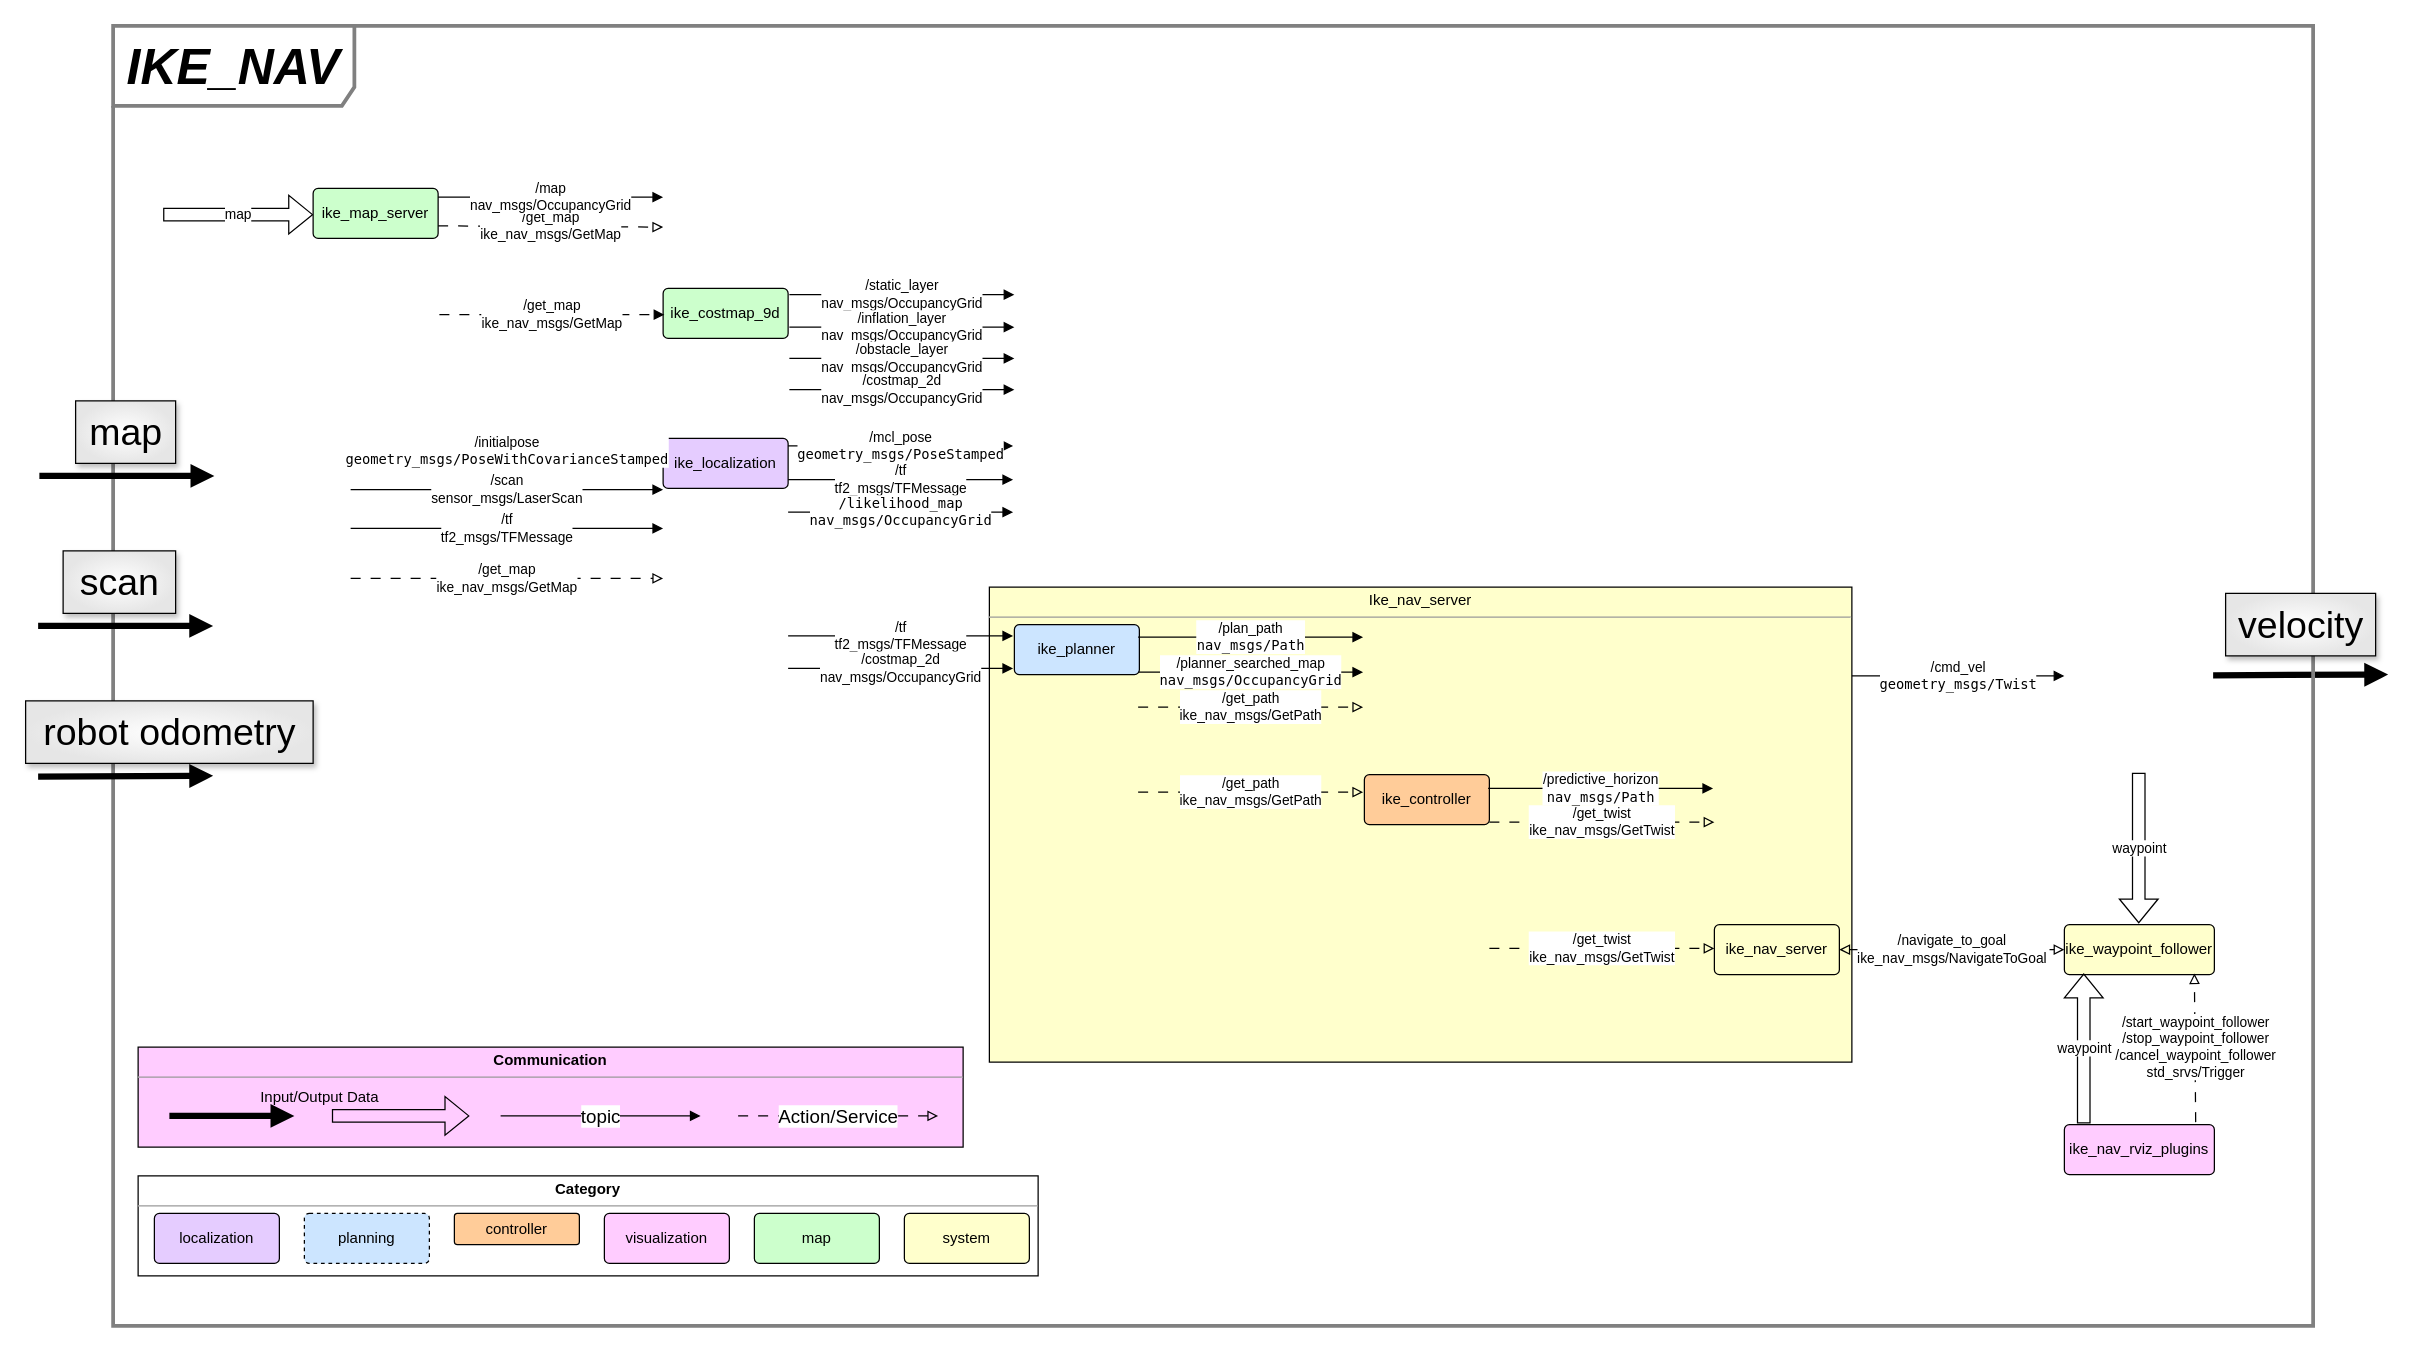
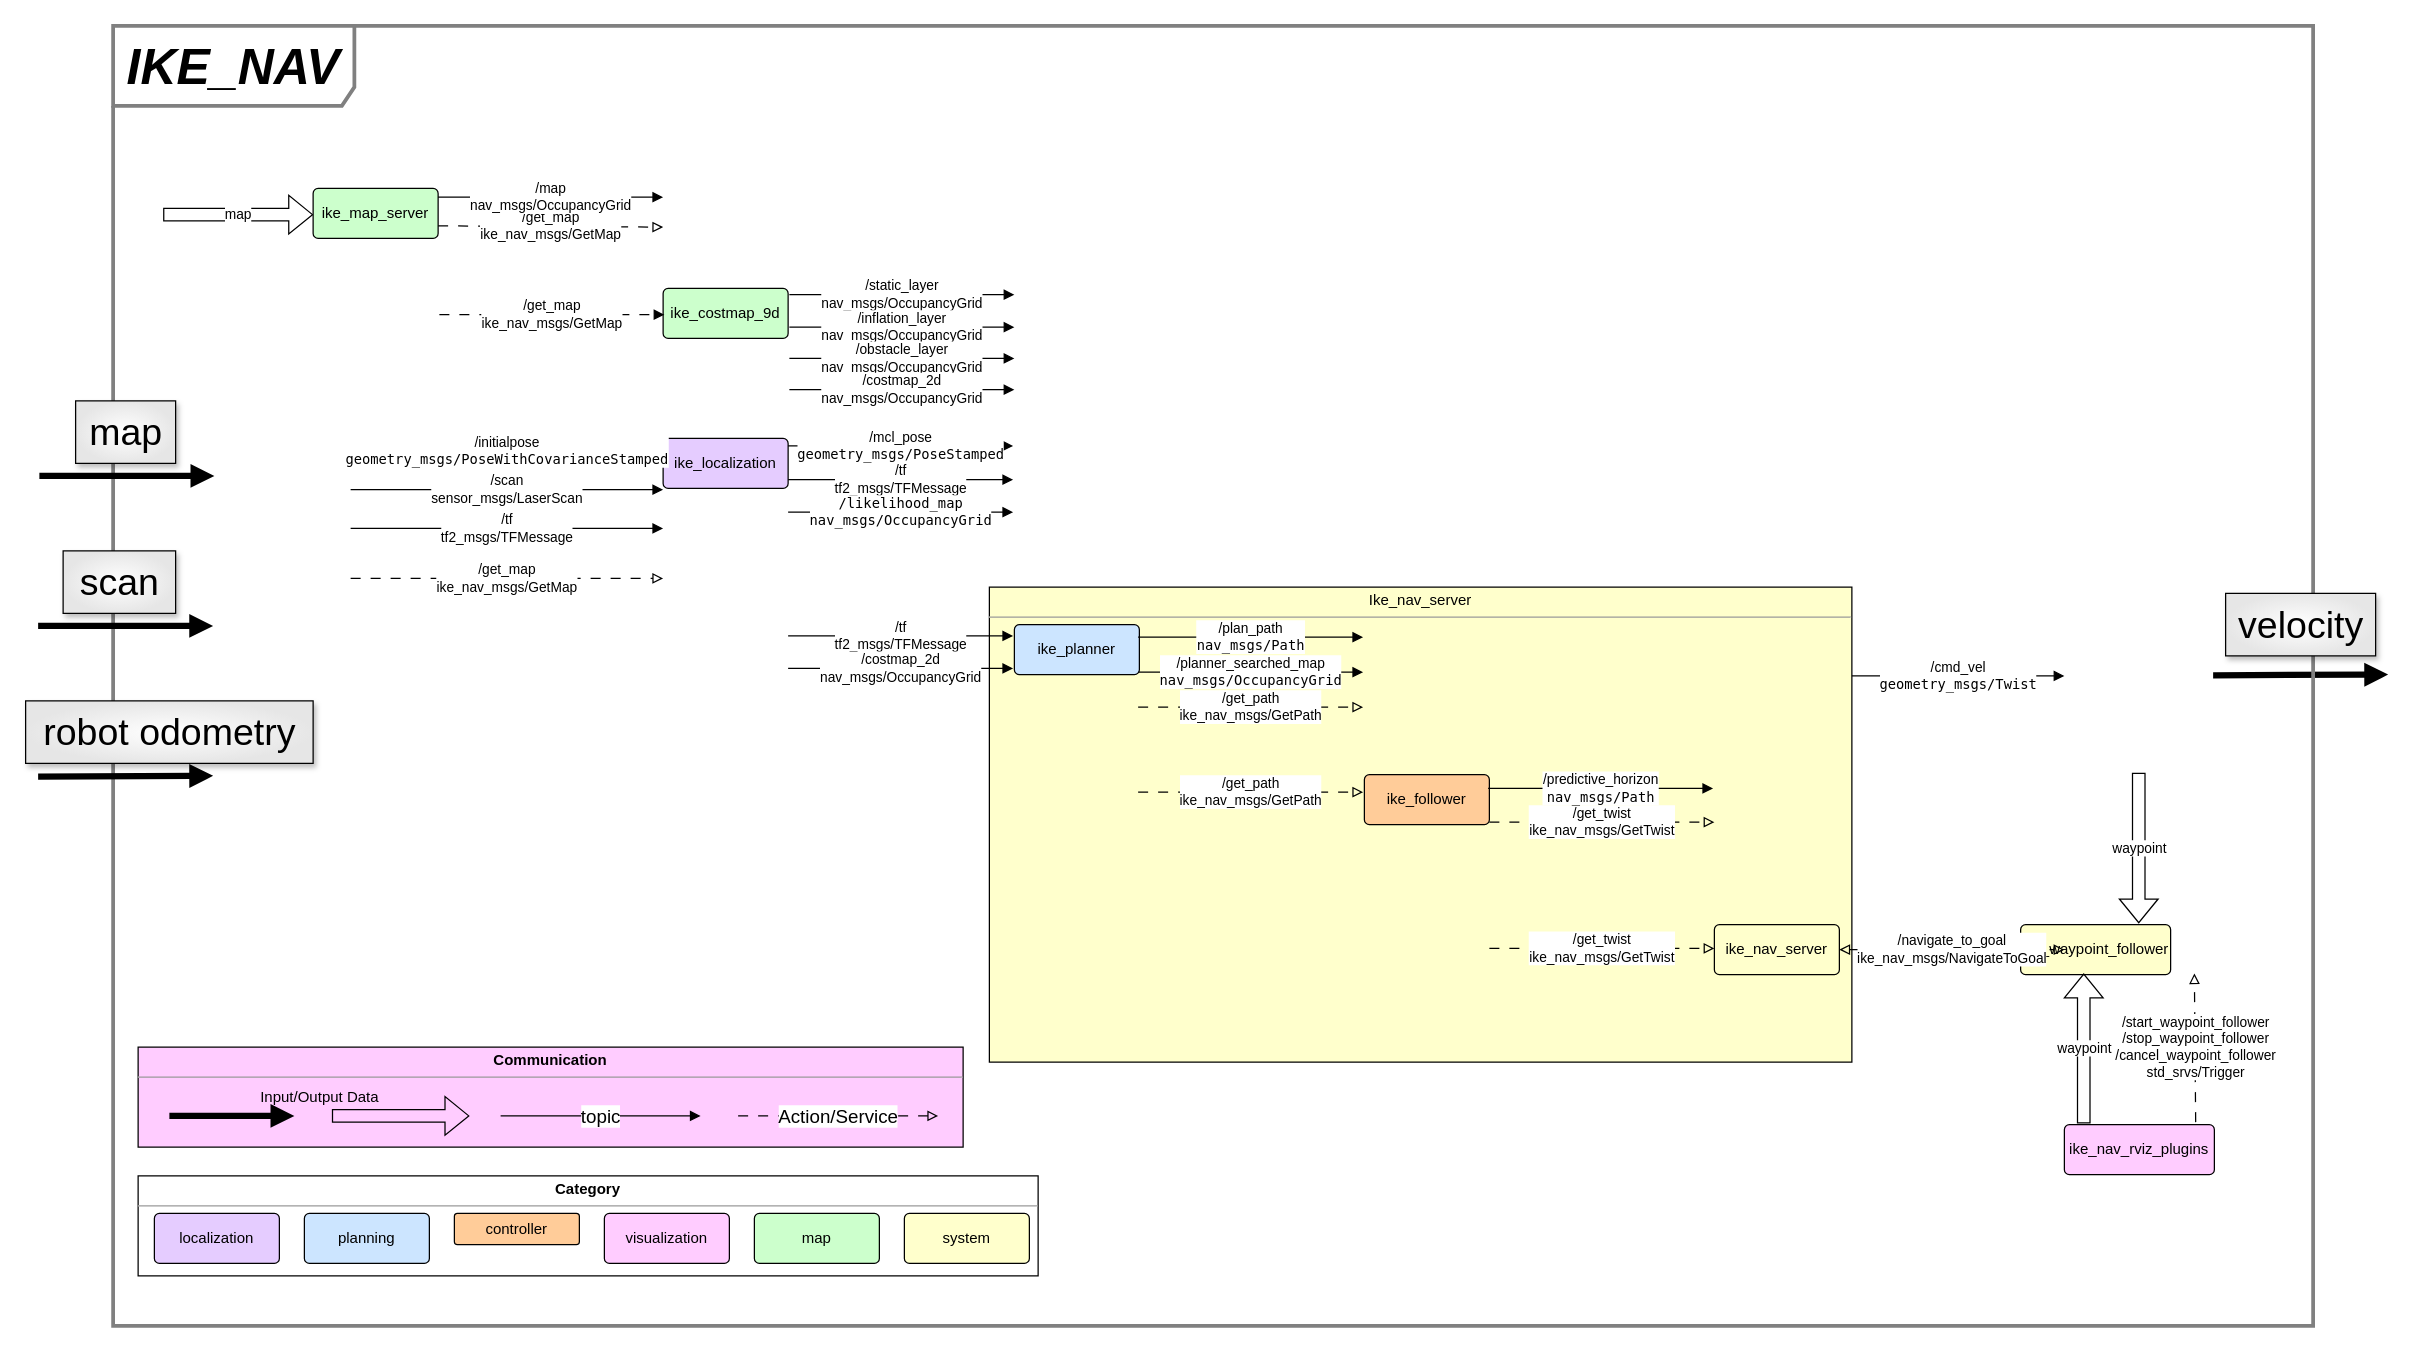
node "ike_controller": label "ike_controller" -> "ike_follower"
node "ike_waypoint_follower": moved (2139, 949) -> (2096, 949)
node "planning": style dashed -> solid
